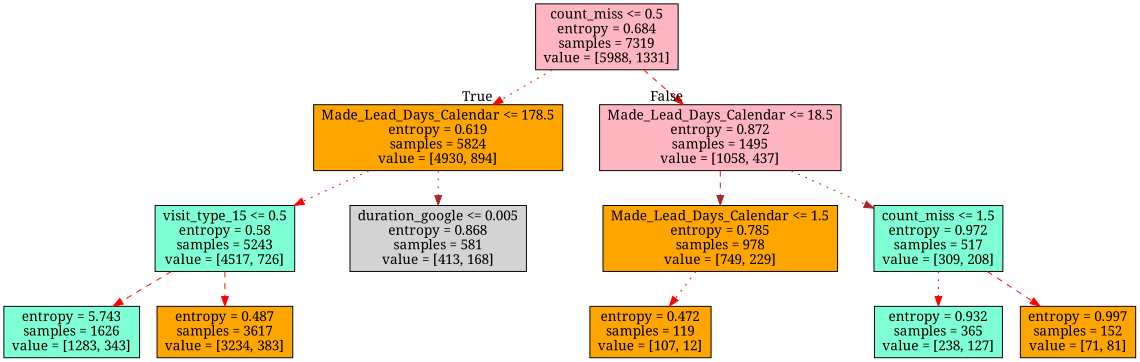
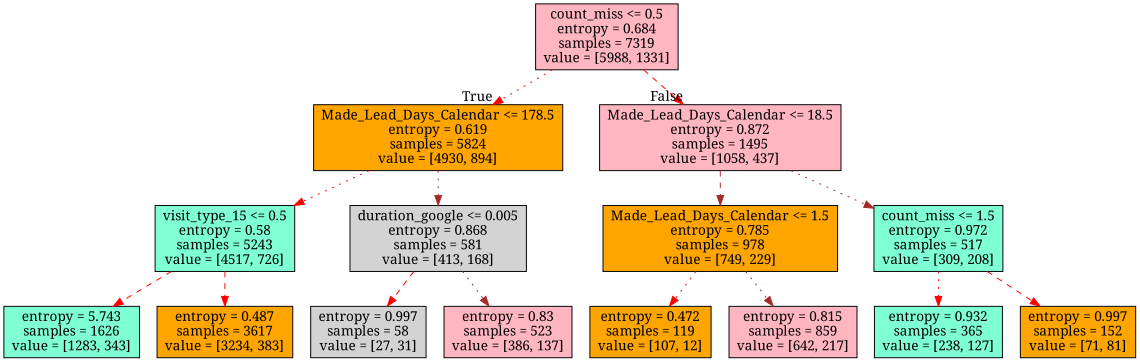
node "entropy = 0.997 samples = 58 value = [27, 31]": added
node "entropy = 0.83 samples = 523 value = [386, 137]": added
node "entropy = 0.815 samples = 859 value = [642, 217]": added
